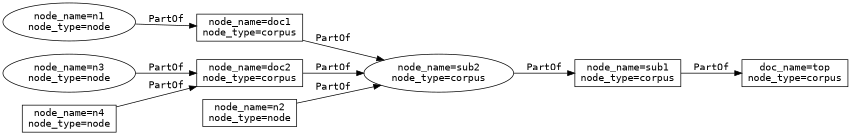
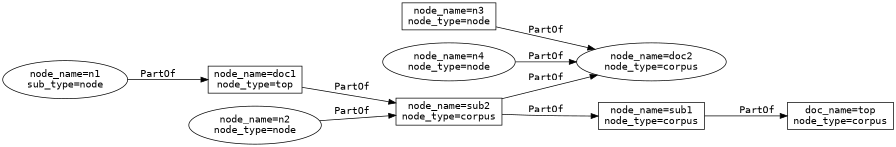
node "node_name=n1 node_type=node": label "node_name=n1 node_type=node" -> "node_name=n1 sub_type=node"
node "node_name=doc1 node_type=corpus": label "node_name=doc1 node_type=corpus" -> "node_name=doc1 node_type=top"
node "node_name=n3 node_type=node": shape ellipse -> box
node "node_name=doc2 node_type=corpus": shape box -> ellipse
edge "node_name=doc2 node_type=corpus" -> "node_name=sub2 node_type=corpus": reversed
node "node_name=sub2 node_type=corpus": shape ellipse -> box
node "node_name=n2 node_type=node": shape box -> ellipse
node "node_name=n4 node_type=node": shape box -> ellipse
